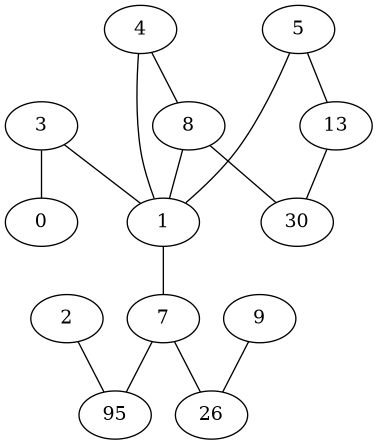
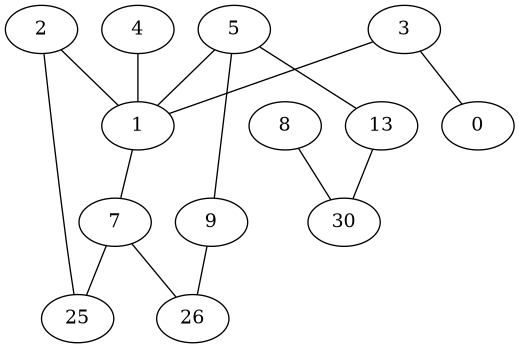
edge "4" -- "8": removed
edge "5" -- "9": added
edge "8" -- "1": now "2" -- "1"
node "95": label "95" -> "25"
